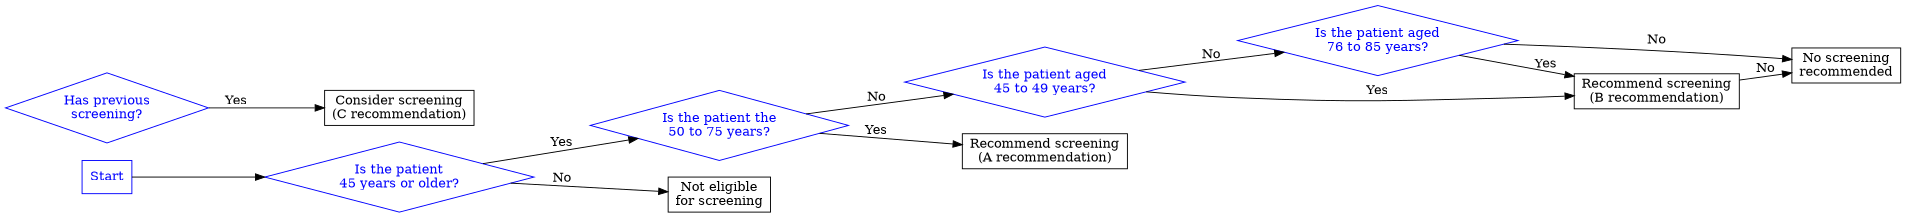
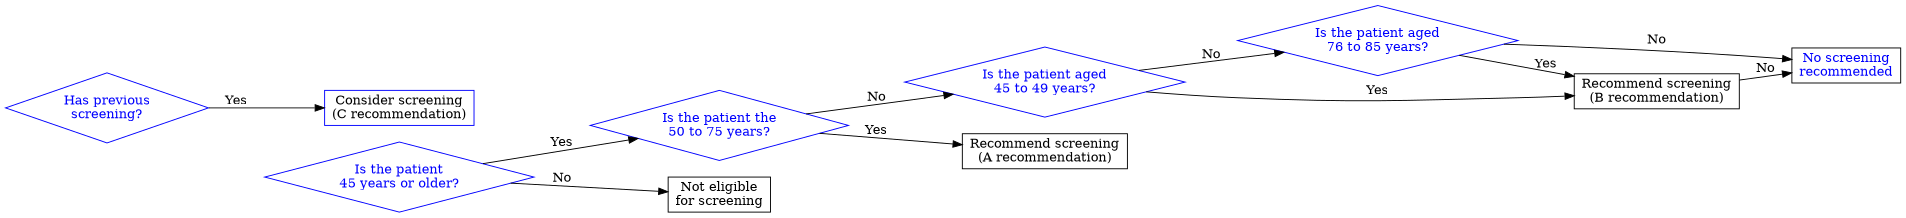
node "No screening recommended": fontcolor black -> blue
node "Consider screening (C recommendation)": color black -> blue
node "Start": removed
